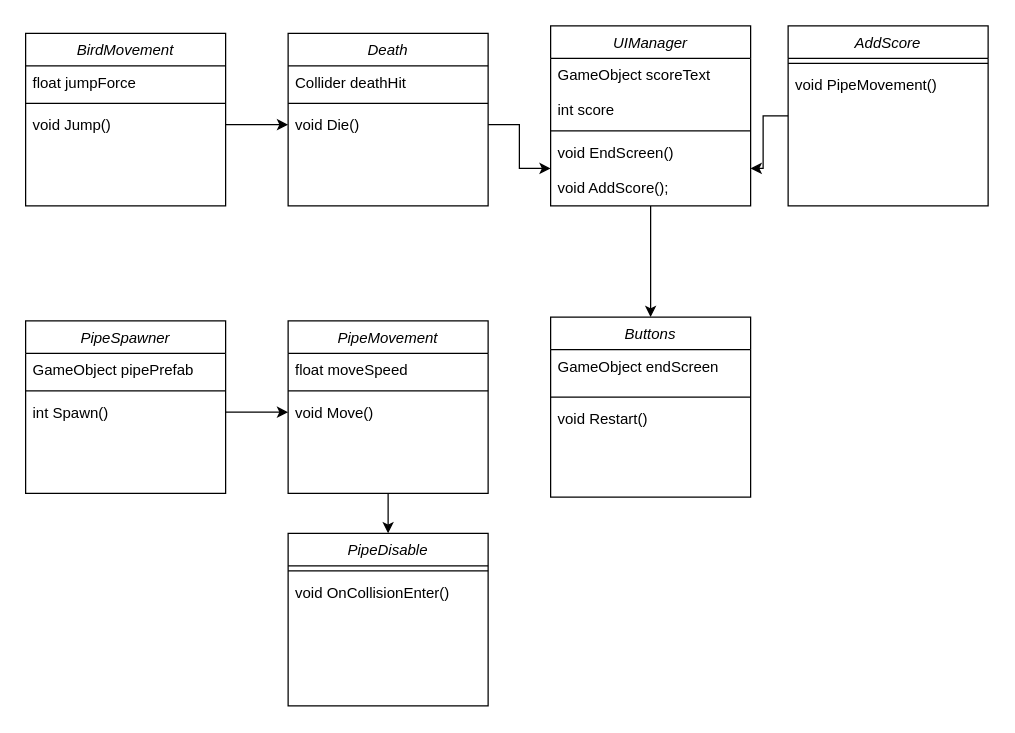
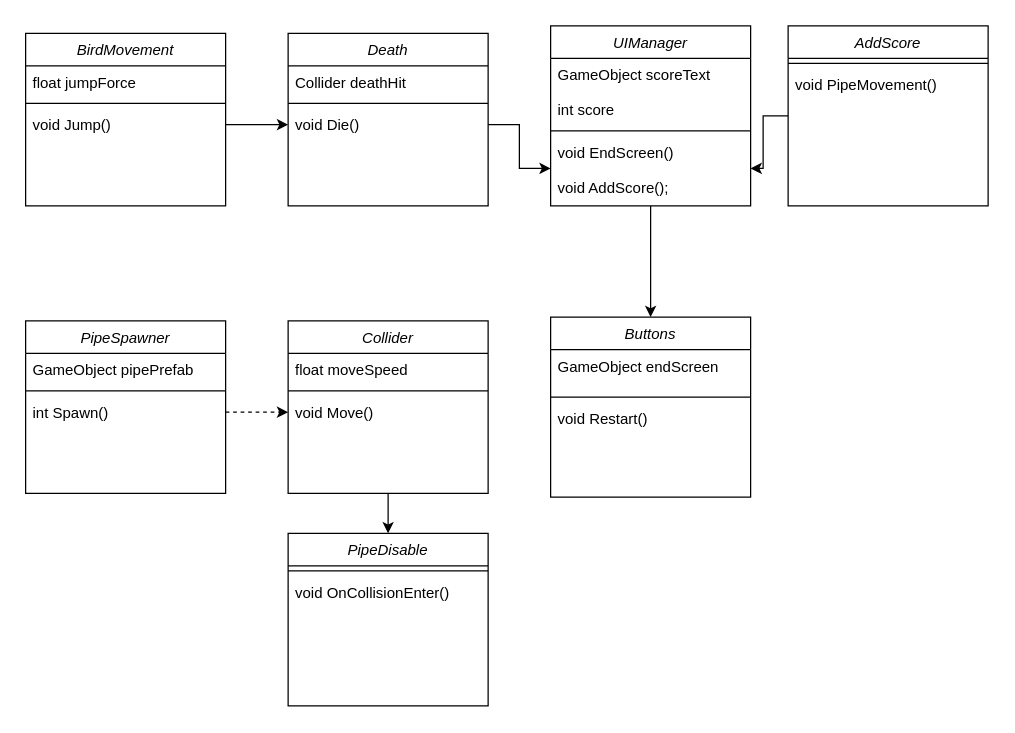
node "PipeMovement": label "PipeMovement" -> "Collider"
edge "int Spawn()" -> "void Move()": style solid -> dashed
